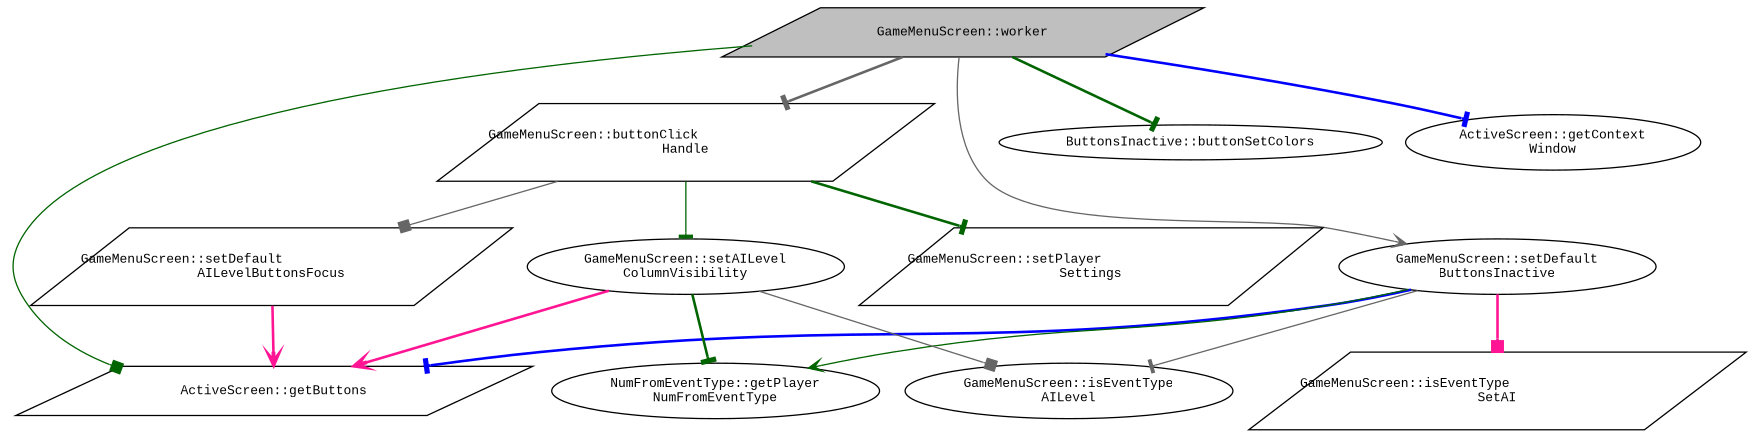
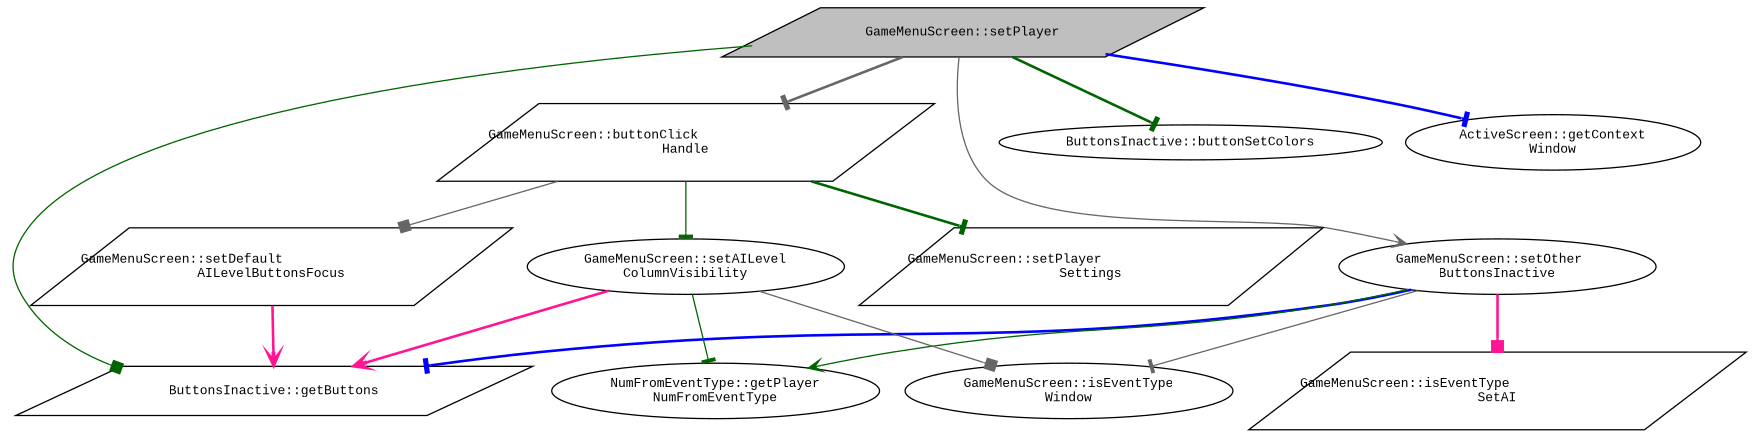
node "GameMenuScreen::worker": label "GameMenuScreen::worker" -> "GameMenuScreen::setPlayer"
node "GameMenuScreen::setDefault ButtonsInactive": label "GameMenuScreen::setDefault ButtonsInactive" -> "GameMenuScreen::setOther ButtonsInactive"
edge "GameMenuScreen::setAILevel ColumnVisibility" -> "NumFromEventType::getPlayer NumFromEventType": style bold -> solid
node "ActiveScreen::getButtons": label "ActiveScreen::getButtons" -> "ButtonsInactive::getButtons"
node "GameMenuScreen::isEventType AILevel": label "GameMenuScreen::isEventType AILevel" -> "GameMenuScreen::isEventType Window"
